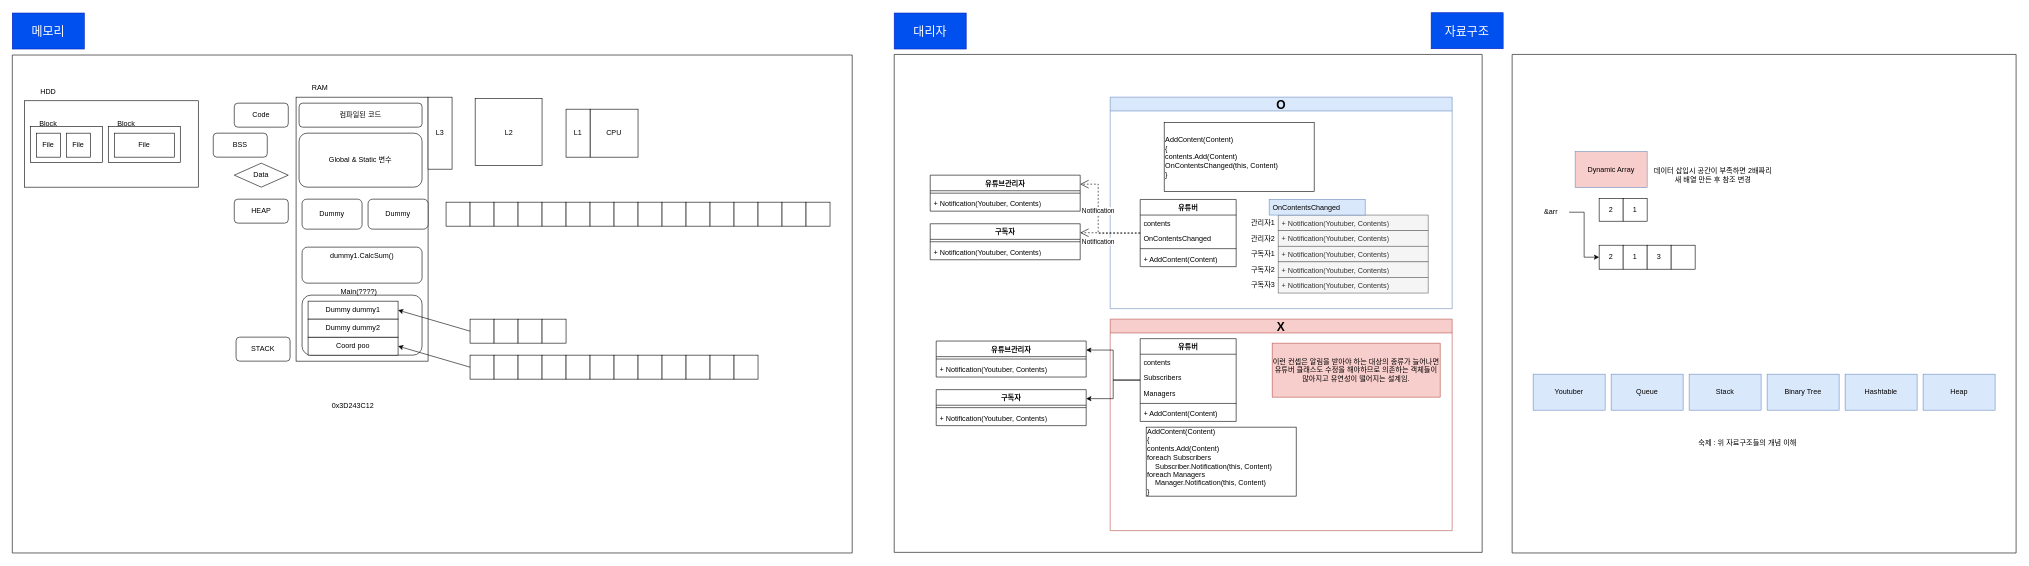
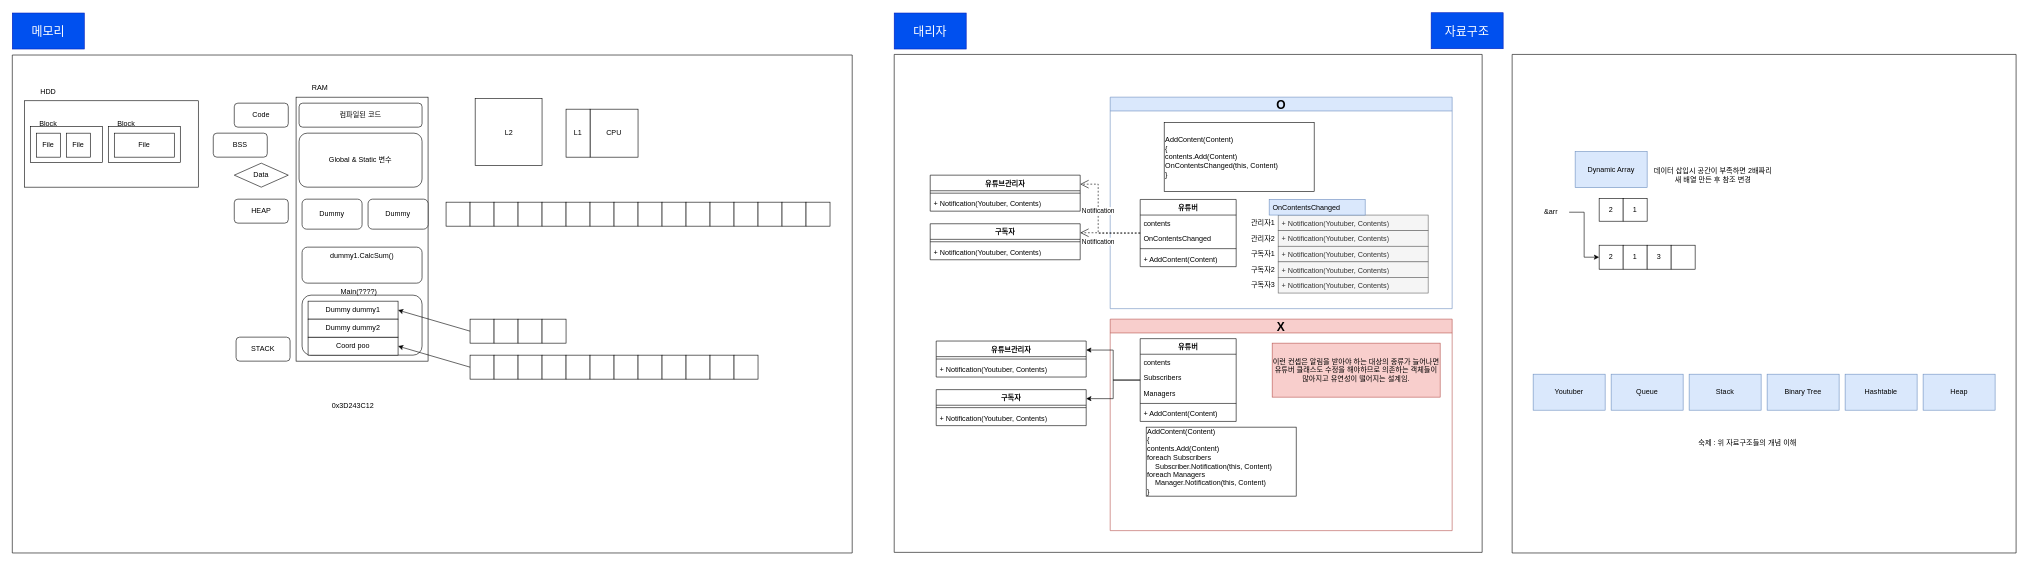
node "L3": removed
node "Dynamic Array": fillcolor #f8cecc -> #dae8fc
